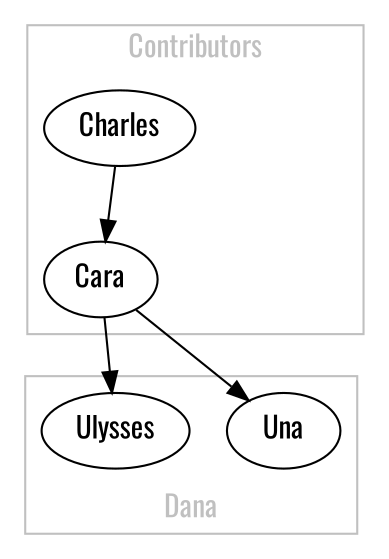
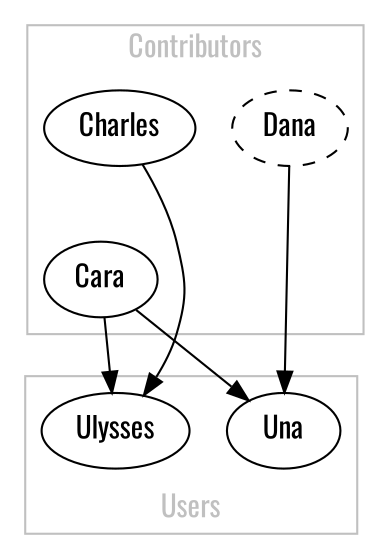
node "Dana": added
edge "Charles" -> "Cara": now "Charles" -> "Ulysses"
cluster "Dana": label "Dana" -> "Users"
